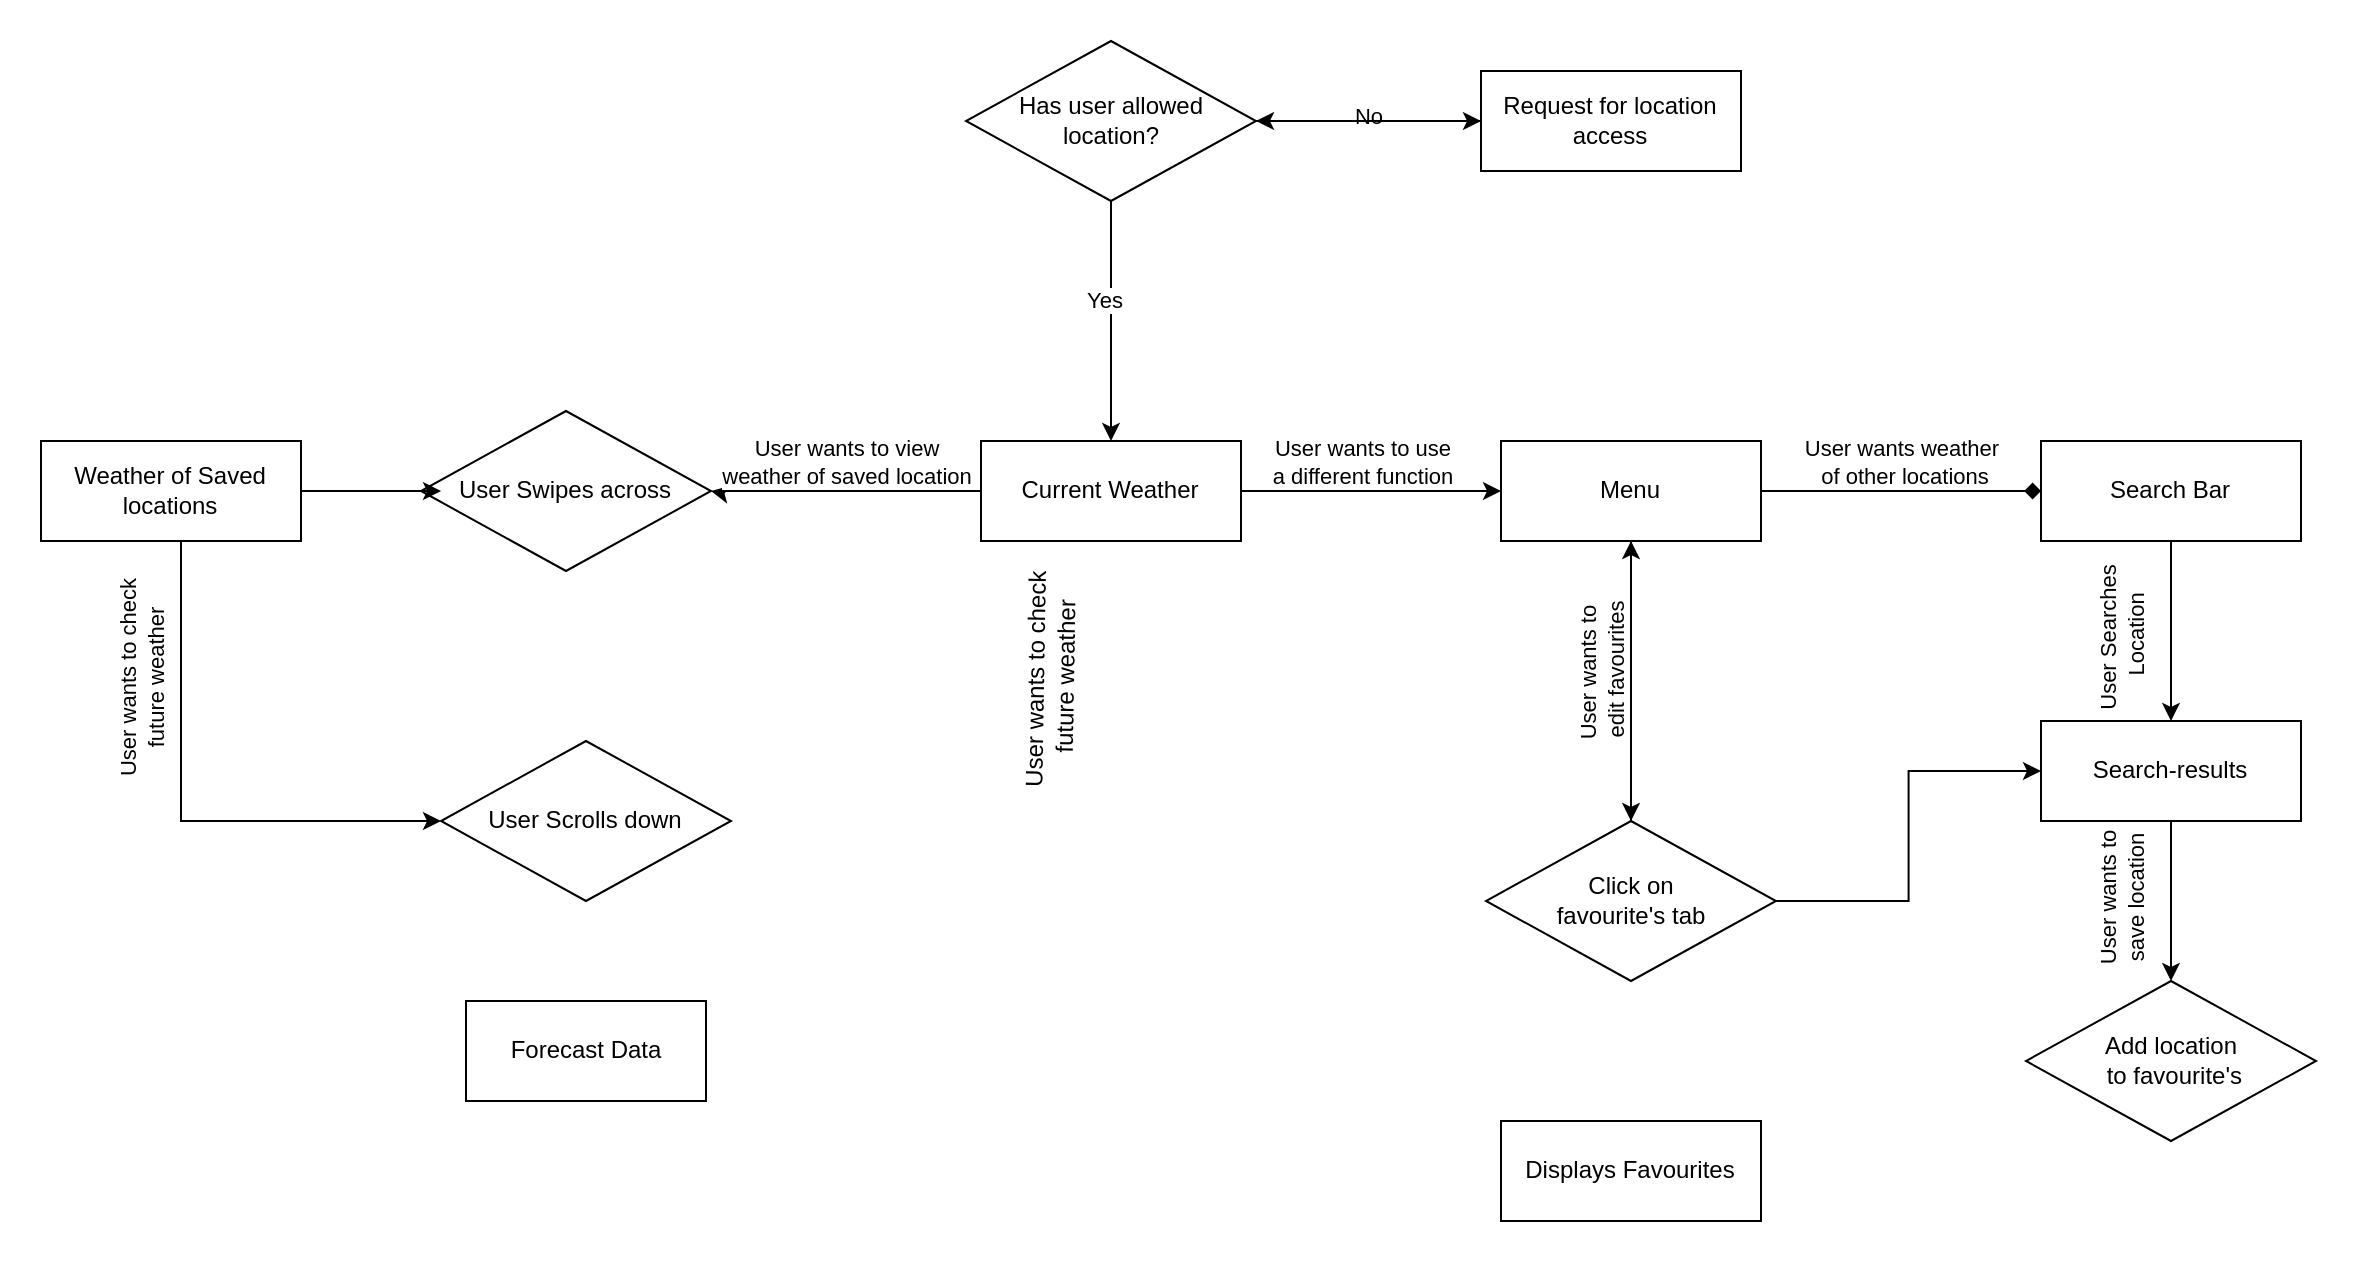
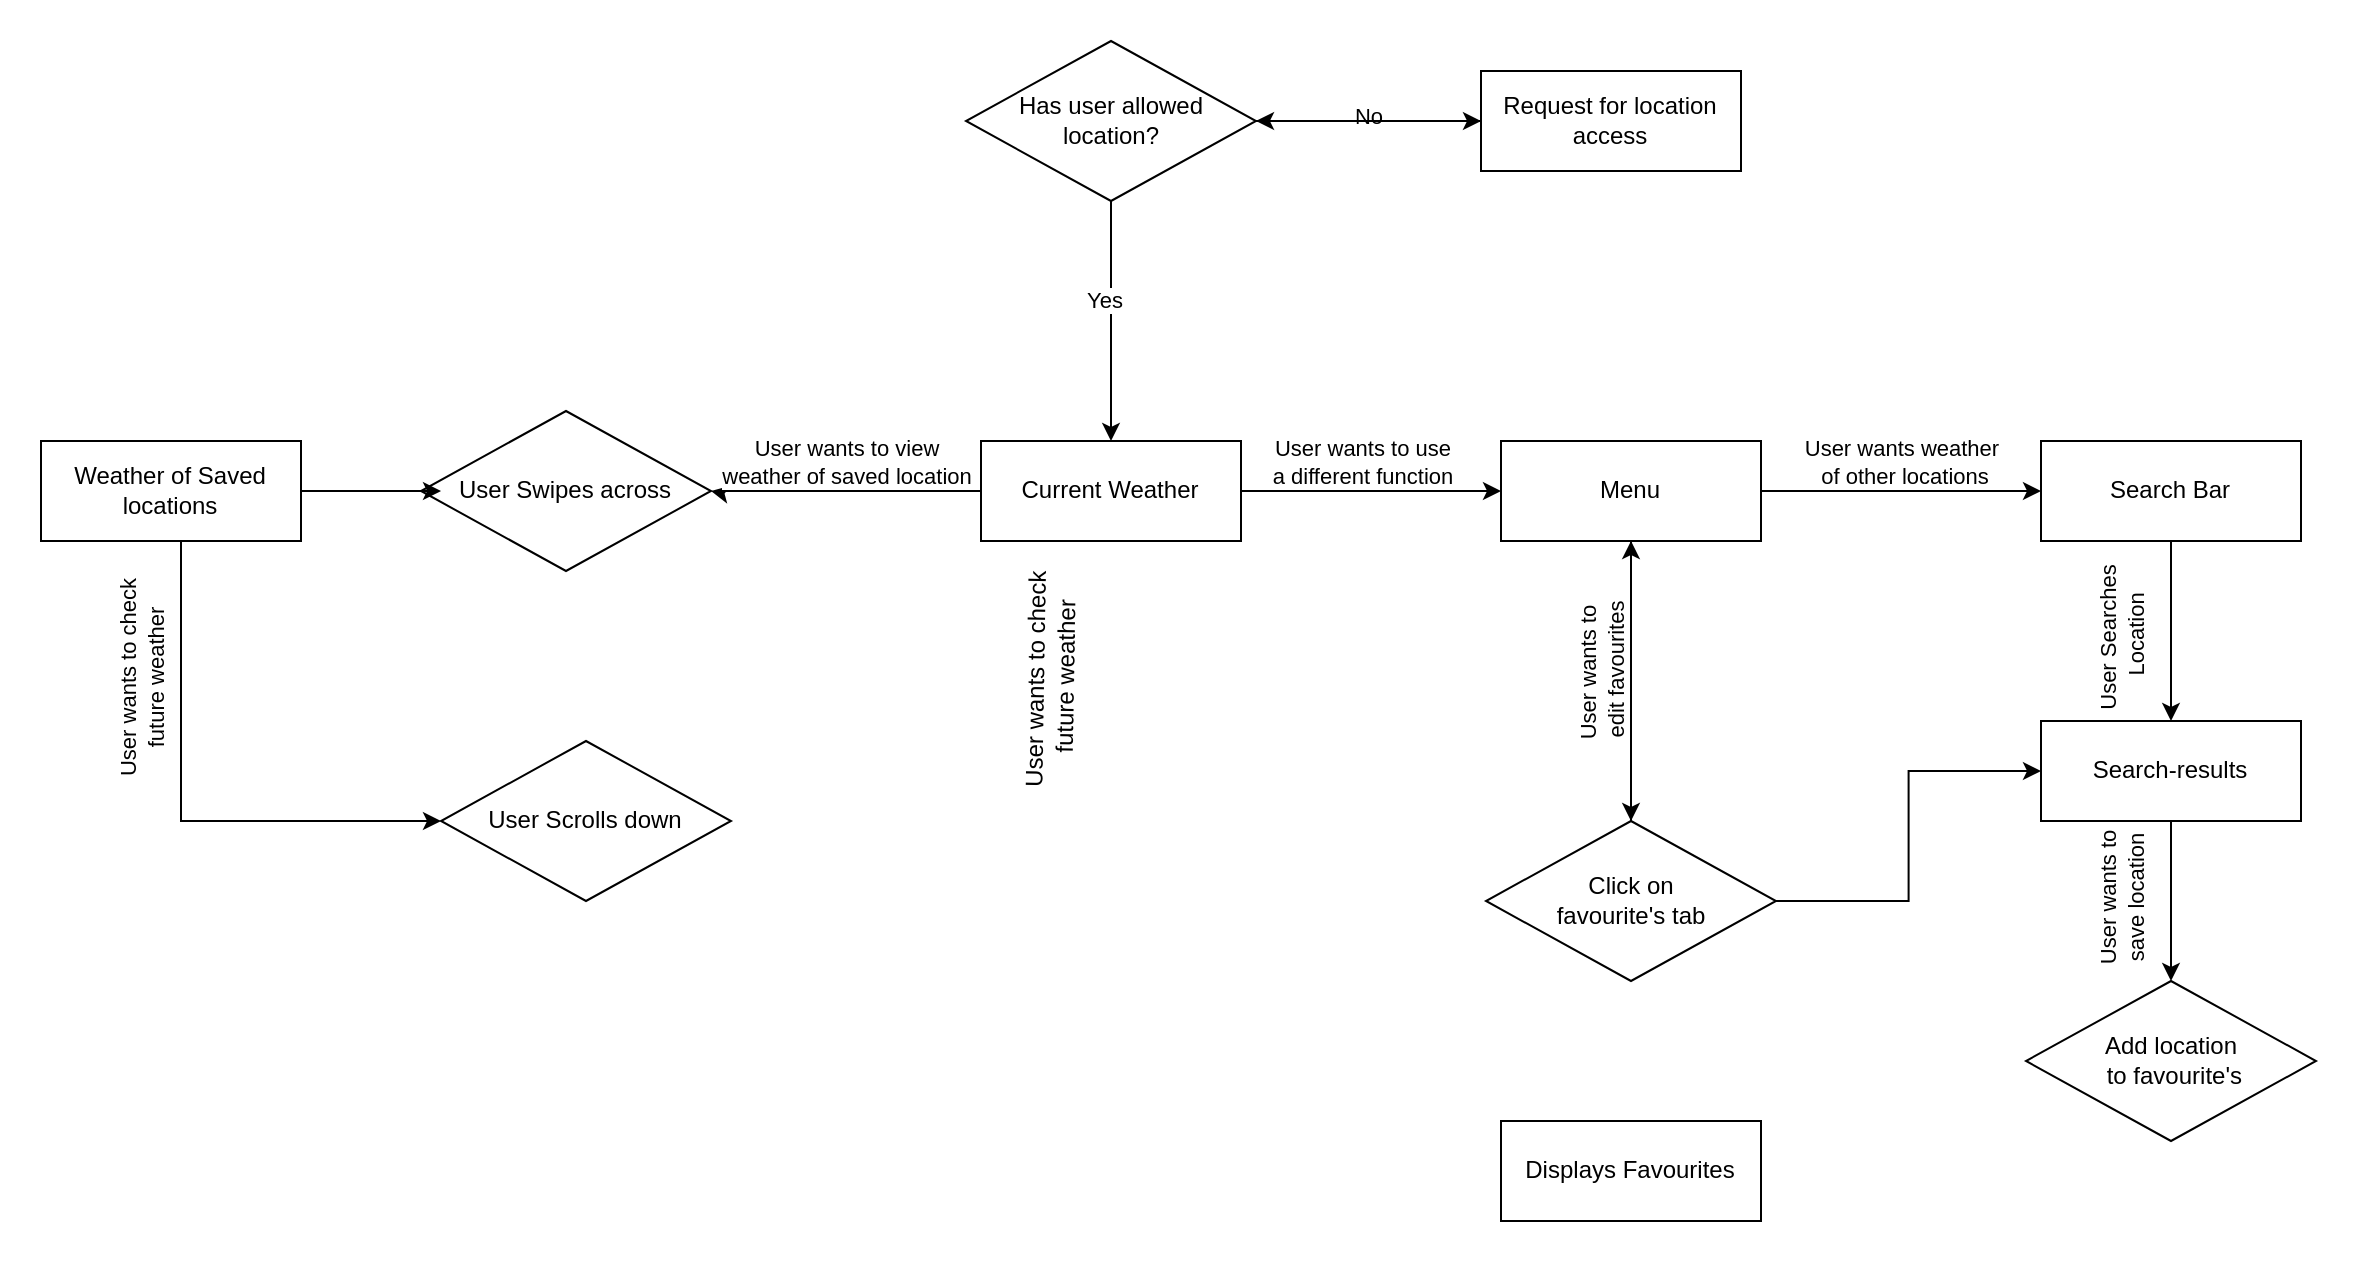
edge "Menu" -> "Search Bar": arrowhead diamond -> classic
node "Forecast Data": removed
